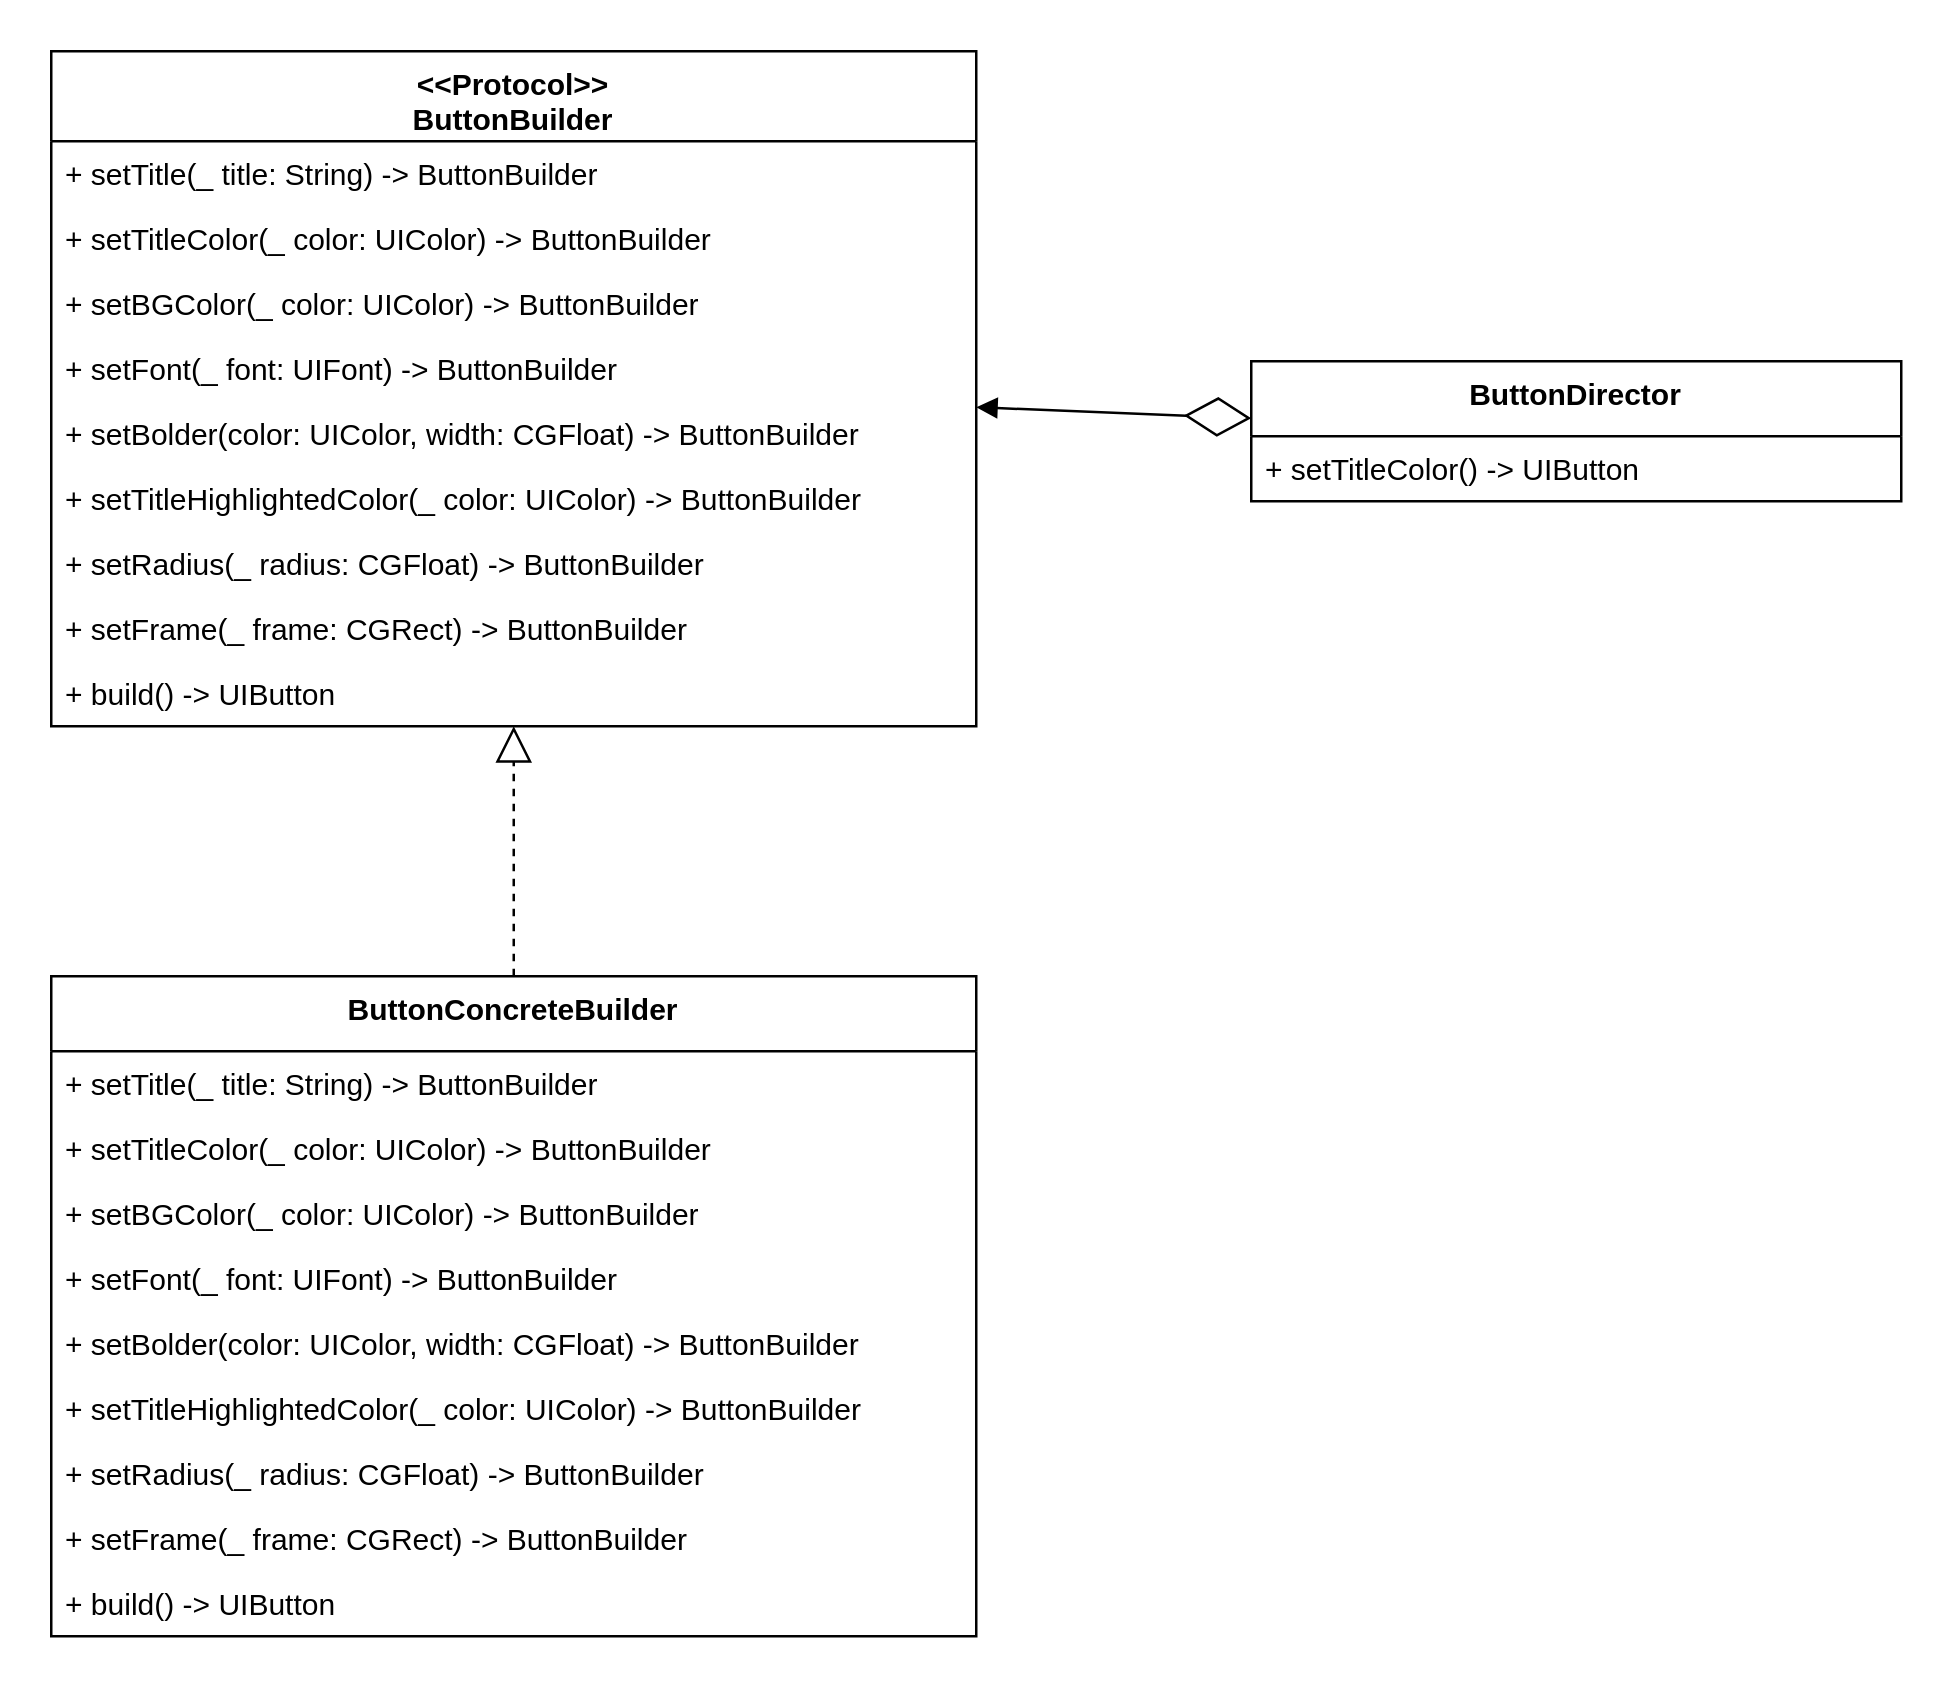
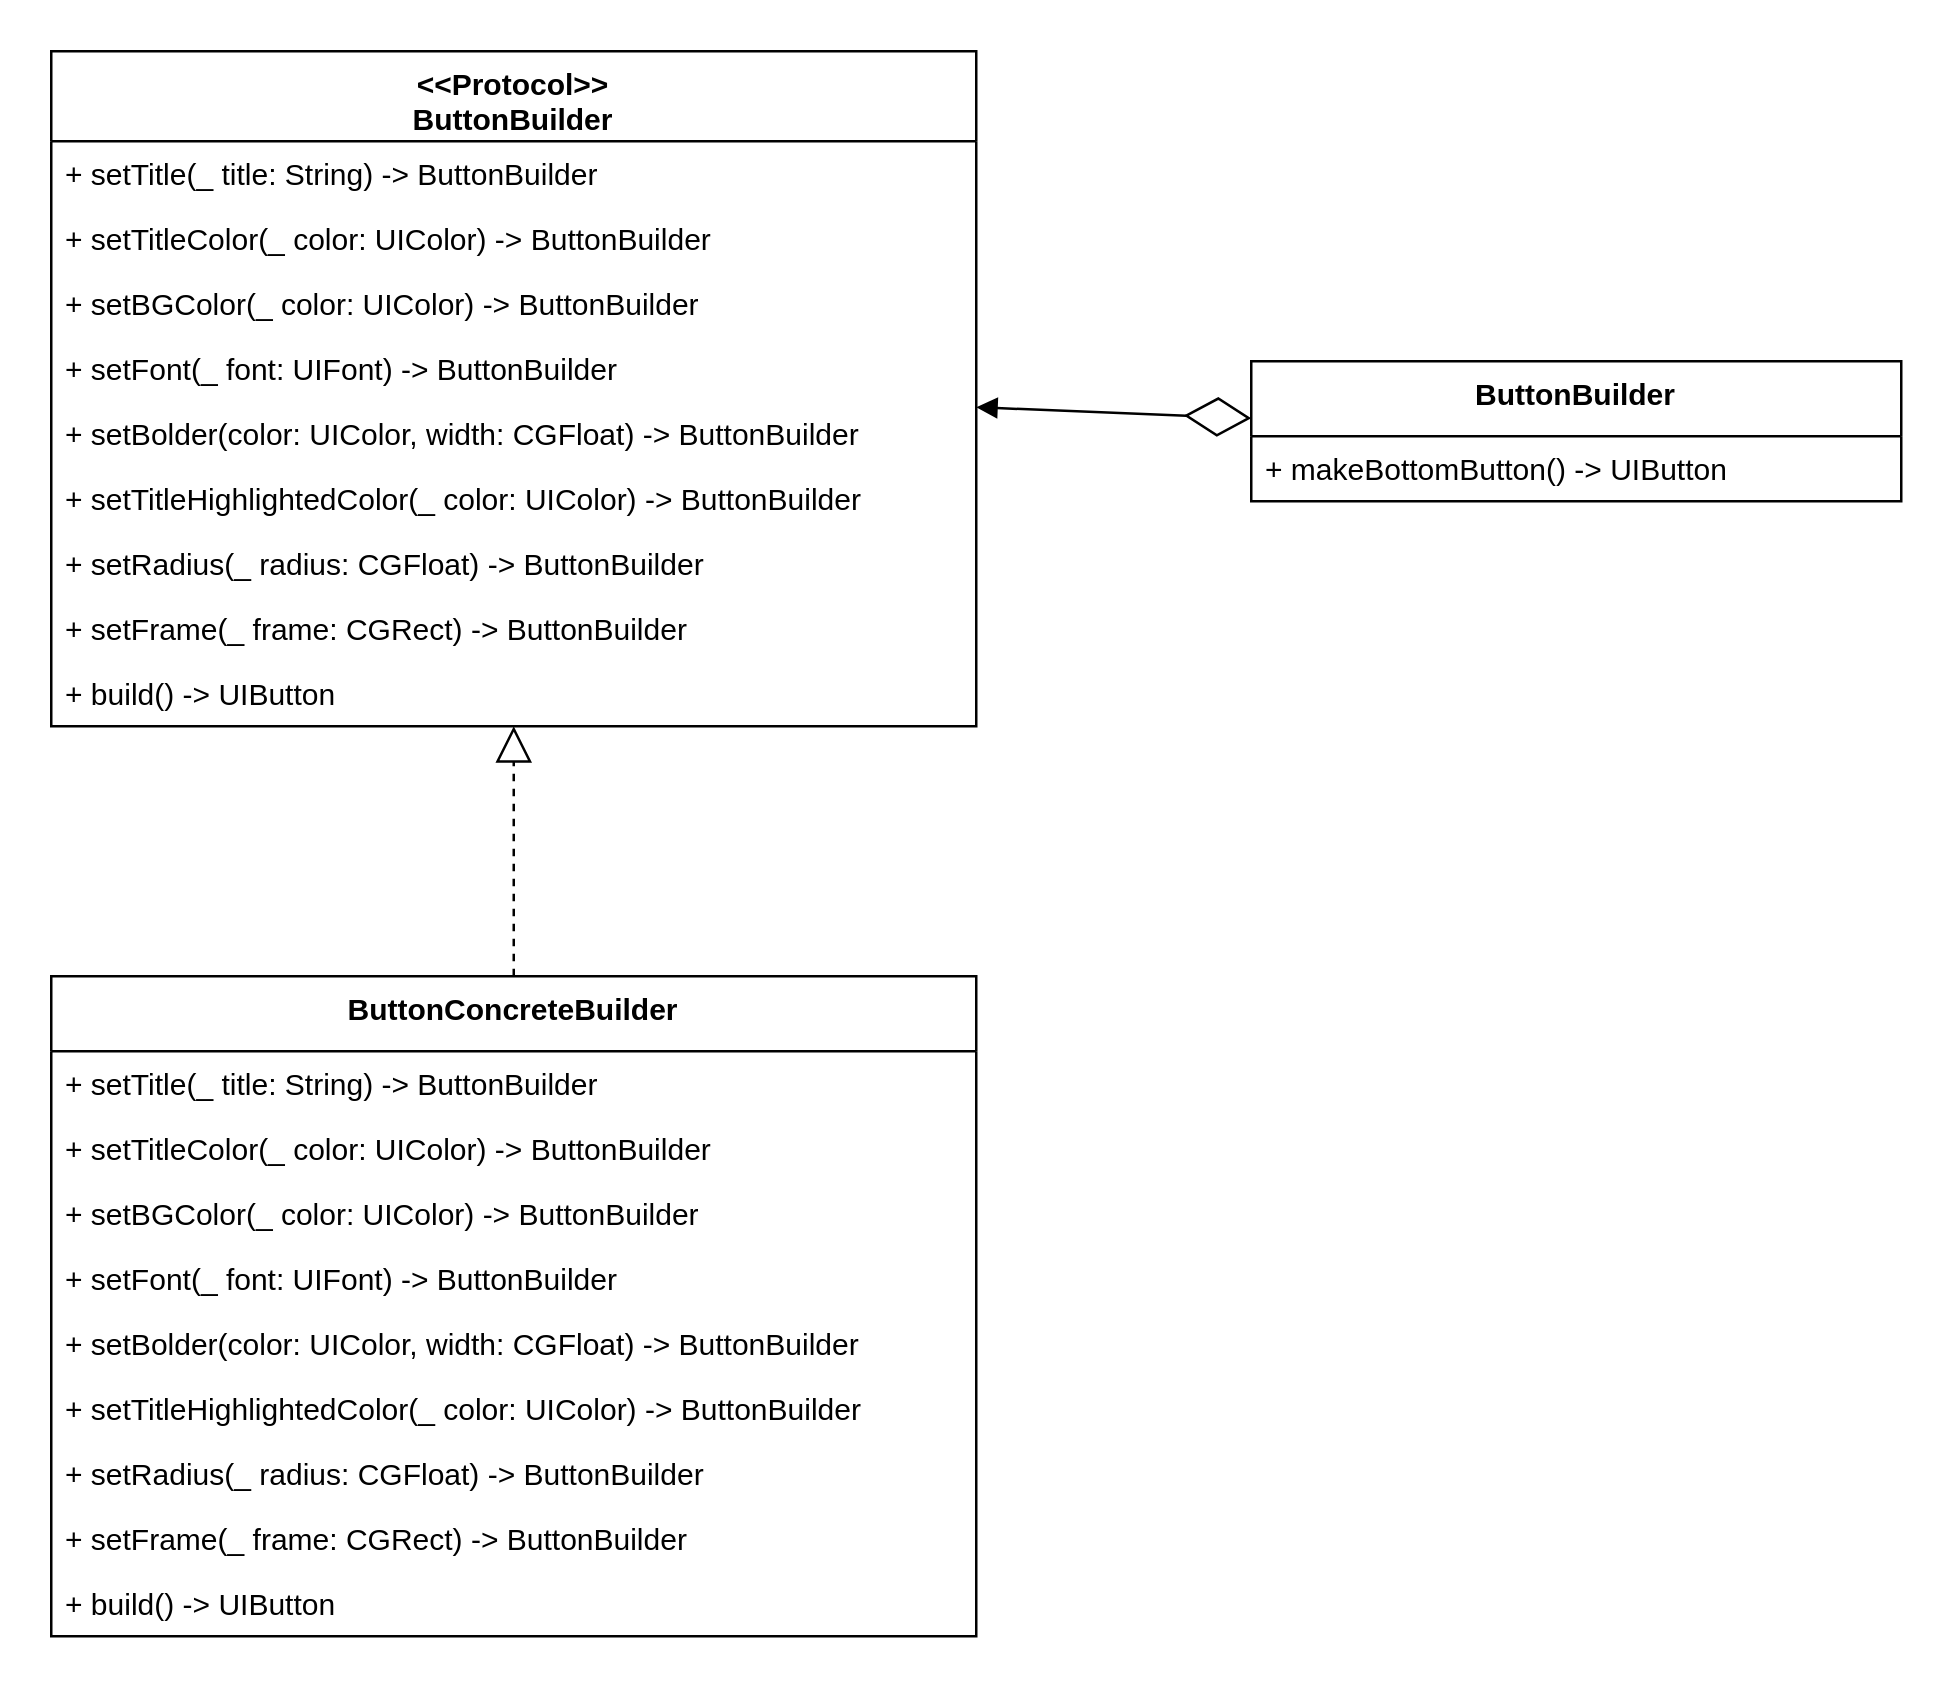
node "ButtonDirector": label "ButtonDirector" -> "ButtonBuilder"
node "+ setTitleColor() -> UIButton": label "+ setTitleColor() -> UIButton" -> "+ makeBottomButton() -> UIButton"
